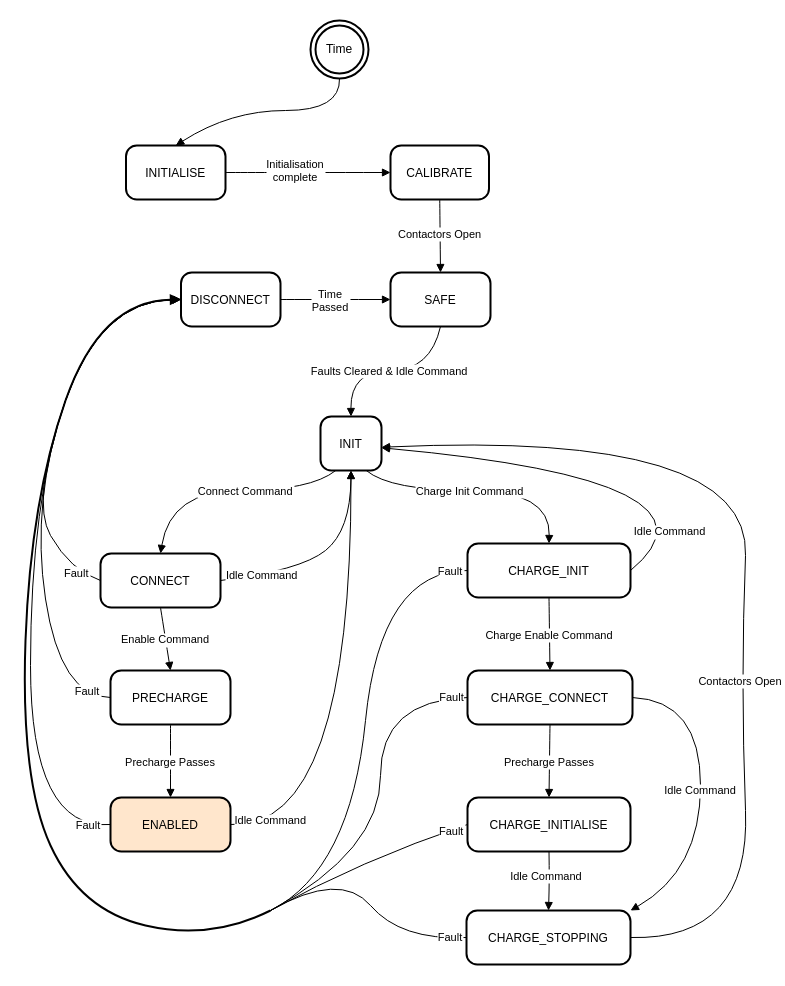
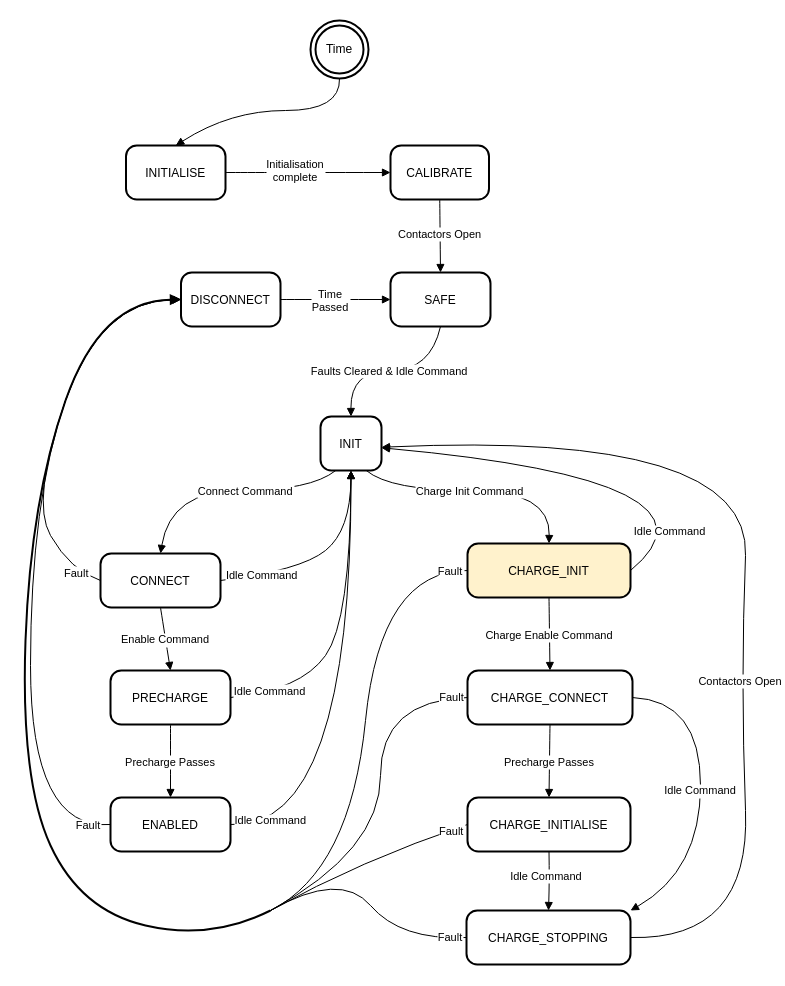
node "CHARGE_INIT": fillcolor #ffffff -> #fff2cc
edge "PRECHARGE" -> "DISCONNECT": removed, label "Fault"
edge "PRECHARGE" -> "INIT": added, label "Idle Command"
node "ENABLED": fillcolor #ffe6cc -> #ffffff
